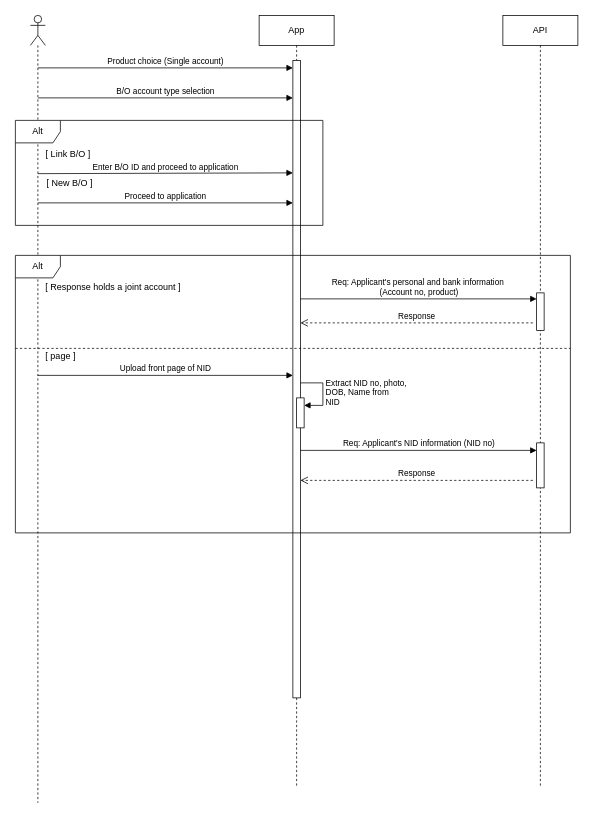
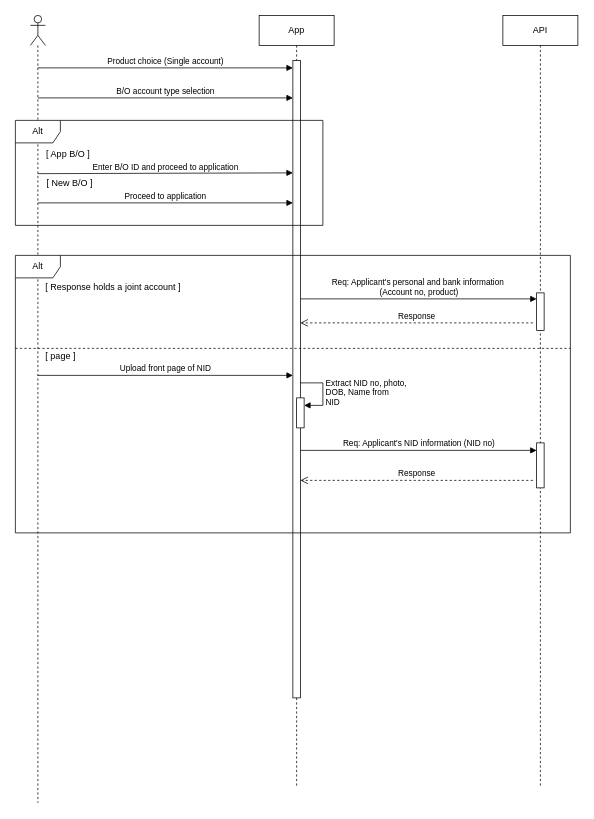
node "[ Link B/O ]": label "[ Link B/O ]" -> "[ App B/O ]"
